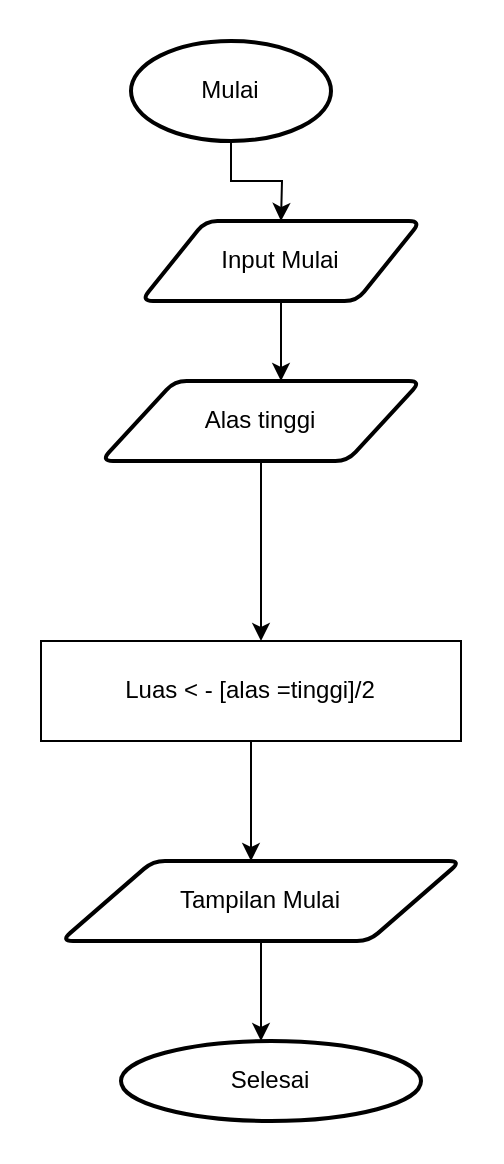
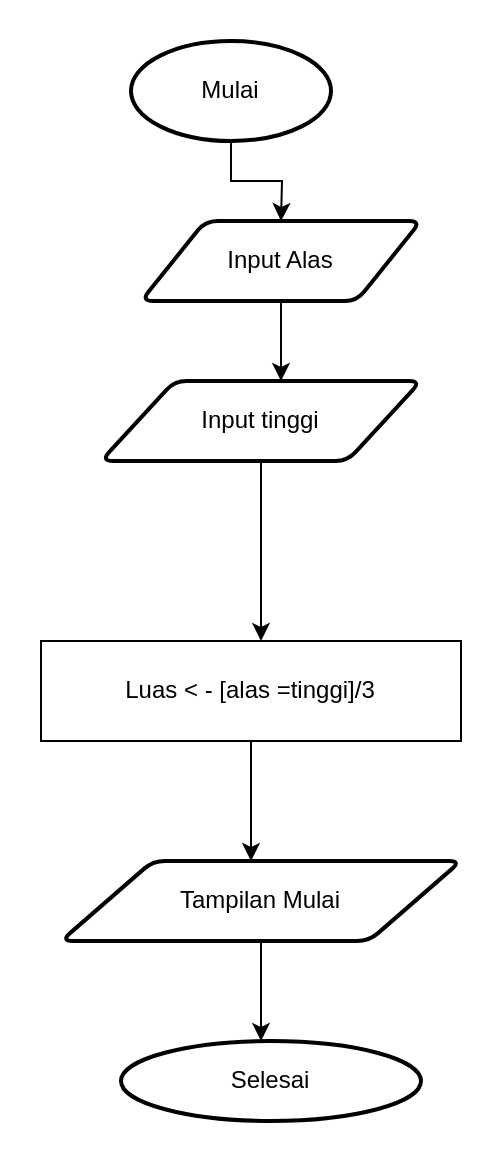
node "Input Mulai": label "Input Mulai" -> "Input Alas"
node "Alas tinggi": label "Alas tinggi" -> "Input tinggi"
node "Luas < - [alas =tinggi]/2": label "Luas < - [alas =tinggi]/2" -> "Luas < - [alas =tinggi]/3"
